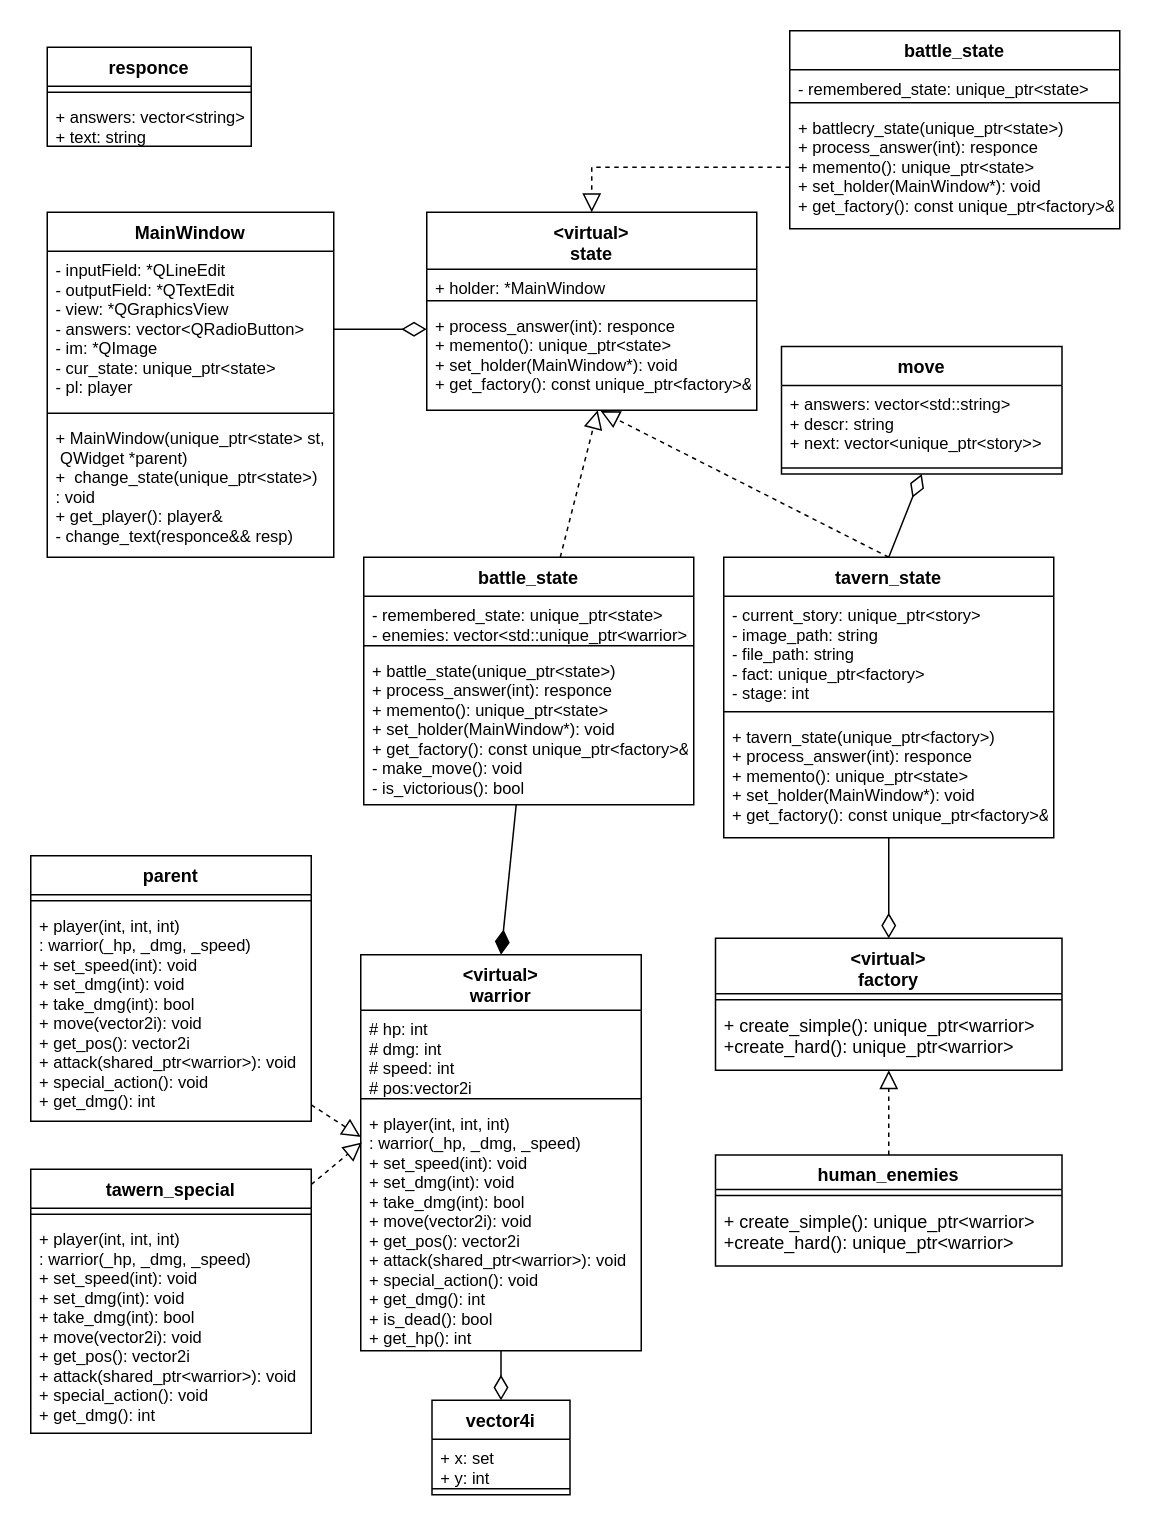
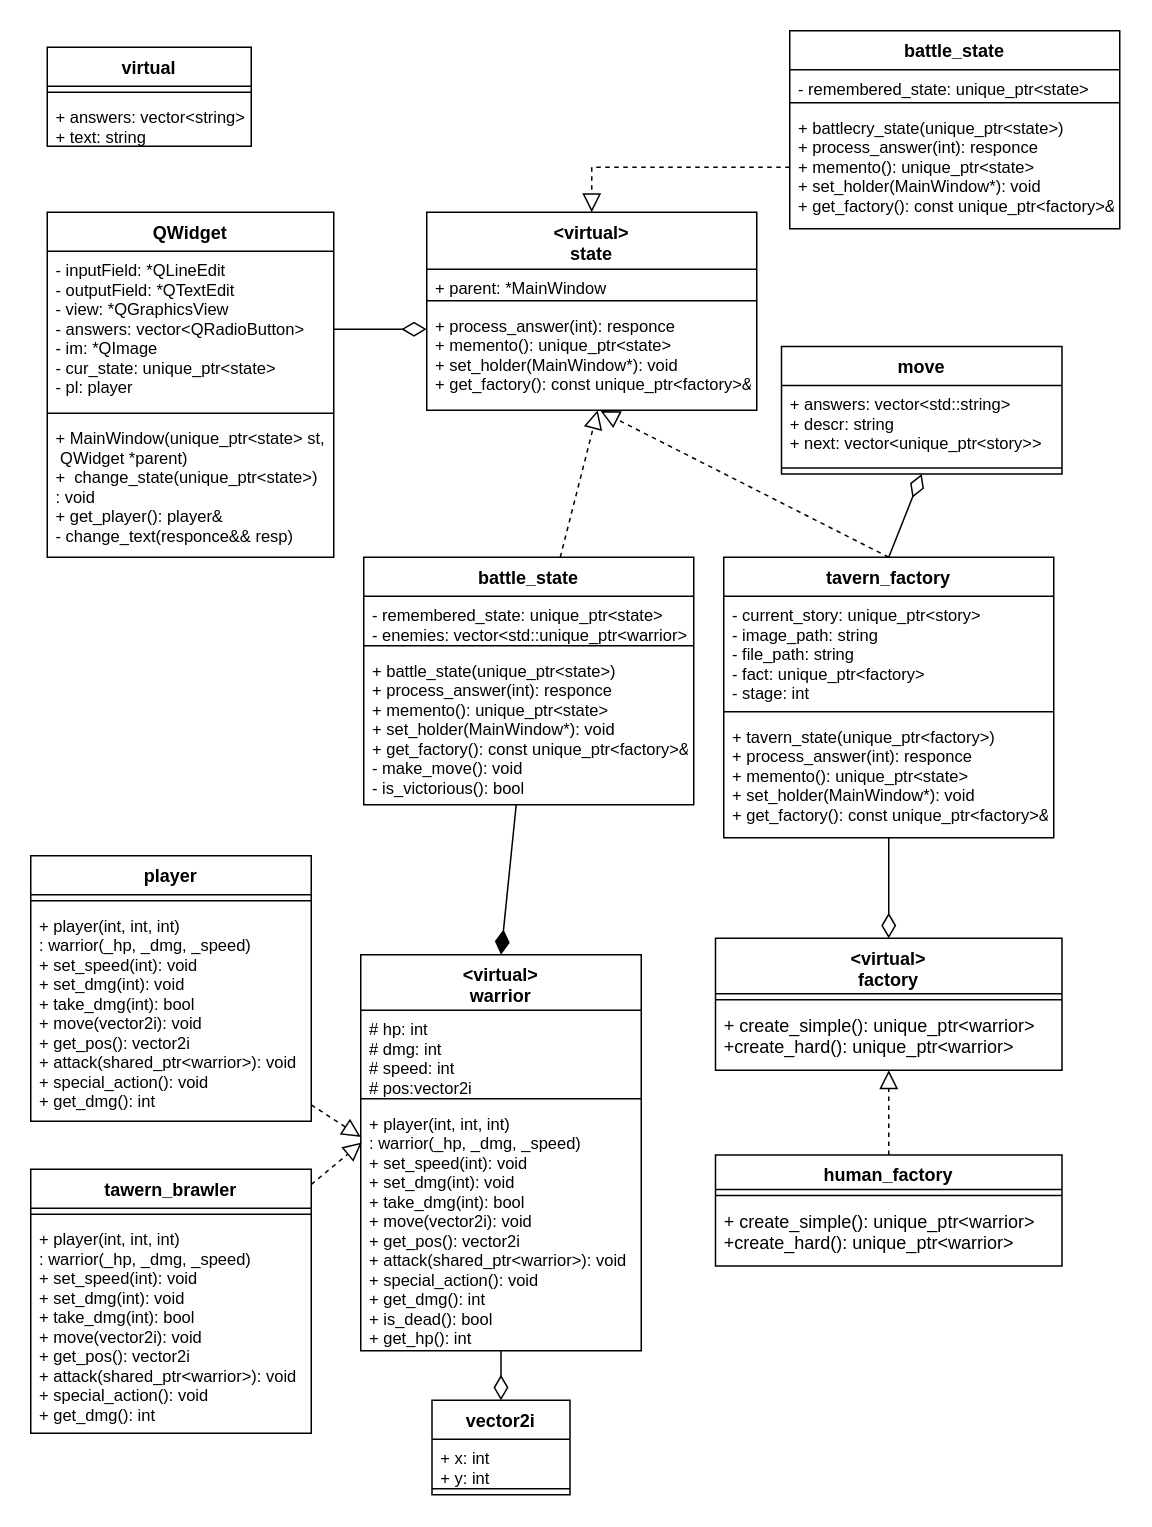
node "responce": label "responce" -> "virtual"
node "MainWindow": label "MainWindow" -> "QWidget"
node "+ holder: *MainWindow": label "+ holder: *MainWindow" -> "+ parent: *MainWindow"
node "tavern_state": label "tavern_state" -> "tavern_factory"
node "parent": label "parent" -> "player"
node "human_enemies": label "human_enemies" -> "human_factory"
node "tawern_special": label "tawern_special" -> "tawern_brawler"
node "vector4i": label "vector4i" -> "vector2i"
node "+ x: set + y: int": label "+ x: set + y: int" -> "+ x: int + y: int"
